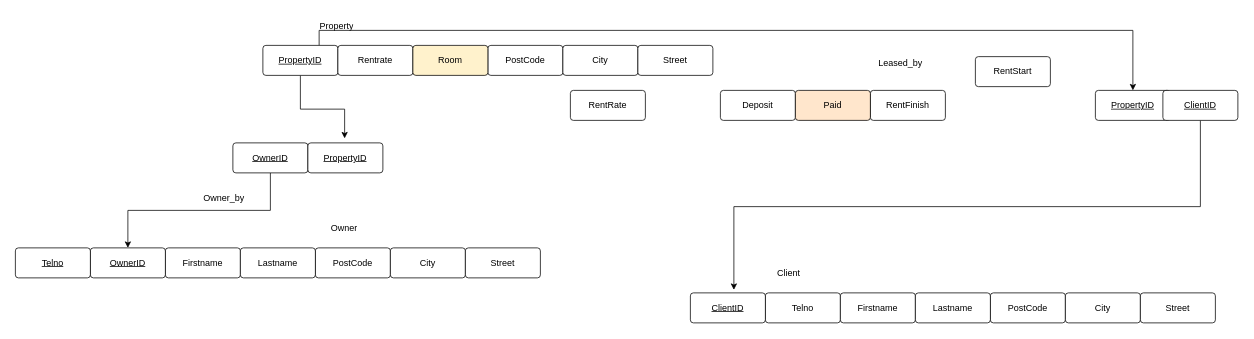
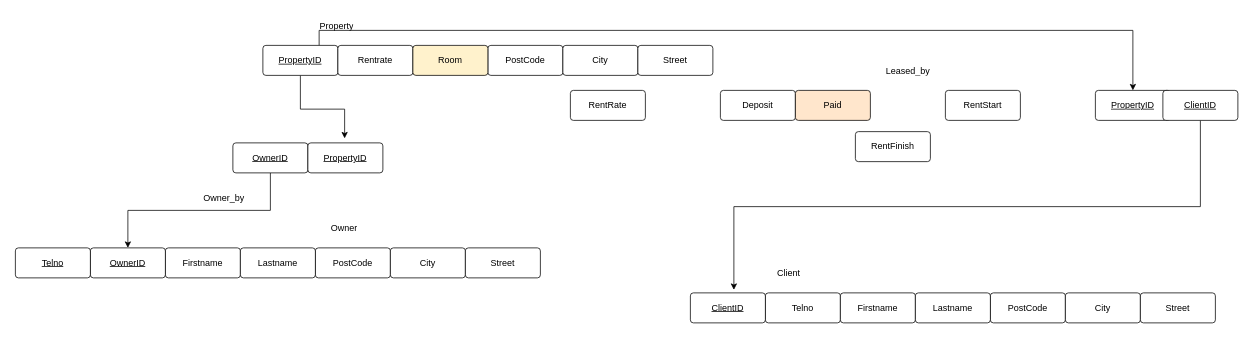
node "Leased_by": moved (900, 64) -> (908, 72)
node "RentStart": moved (1013, 72) -> (983, 105)
node "RentFinish": moved (908, 105) -> (893, 147)
